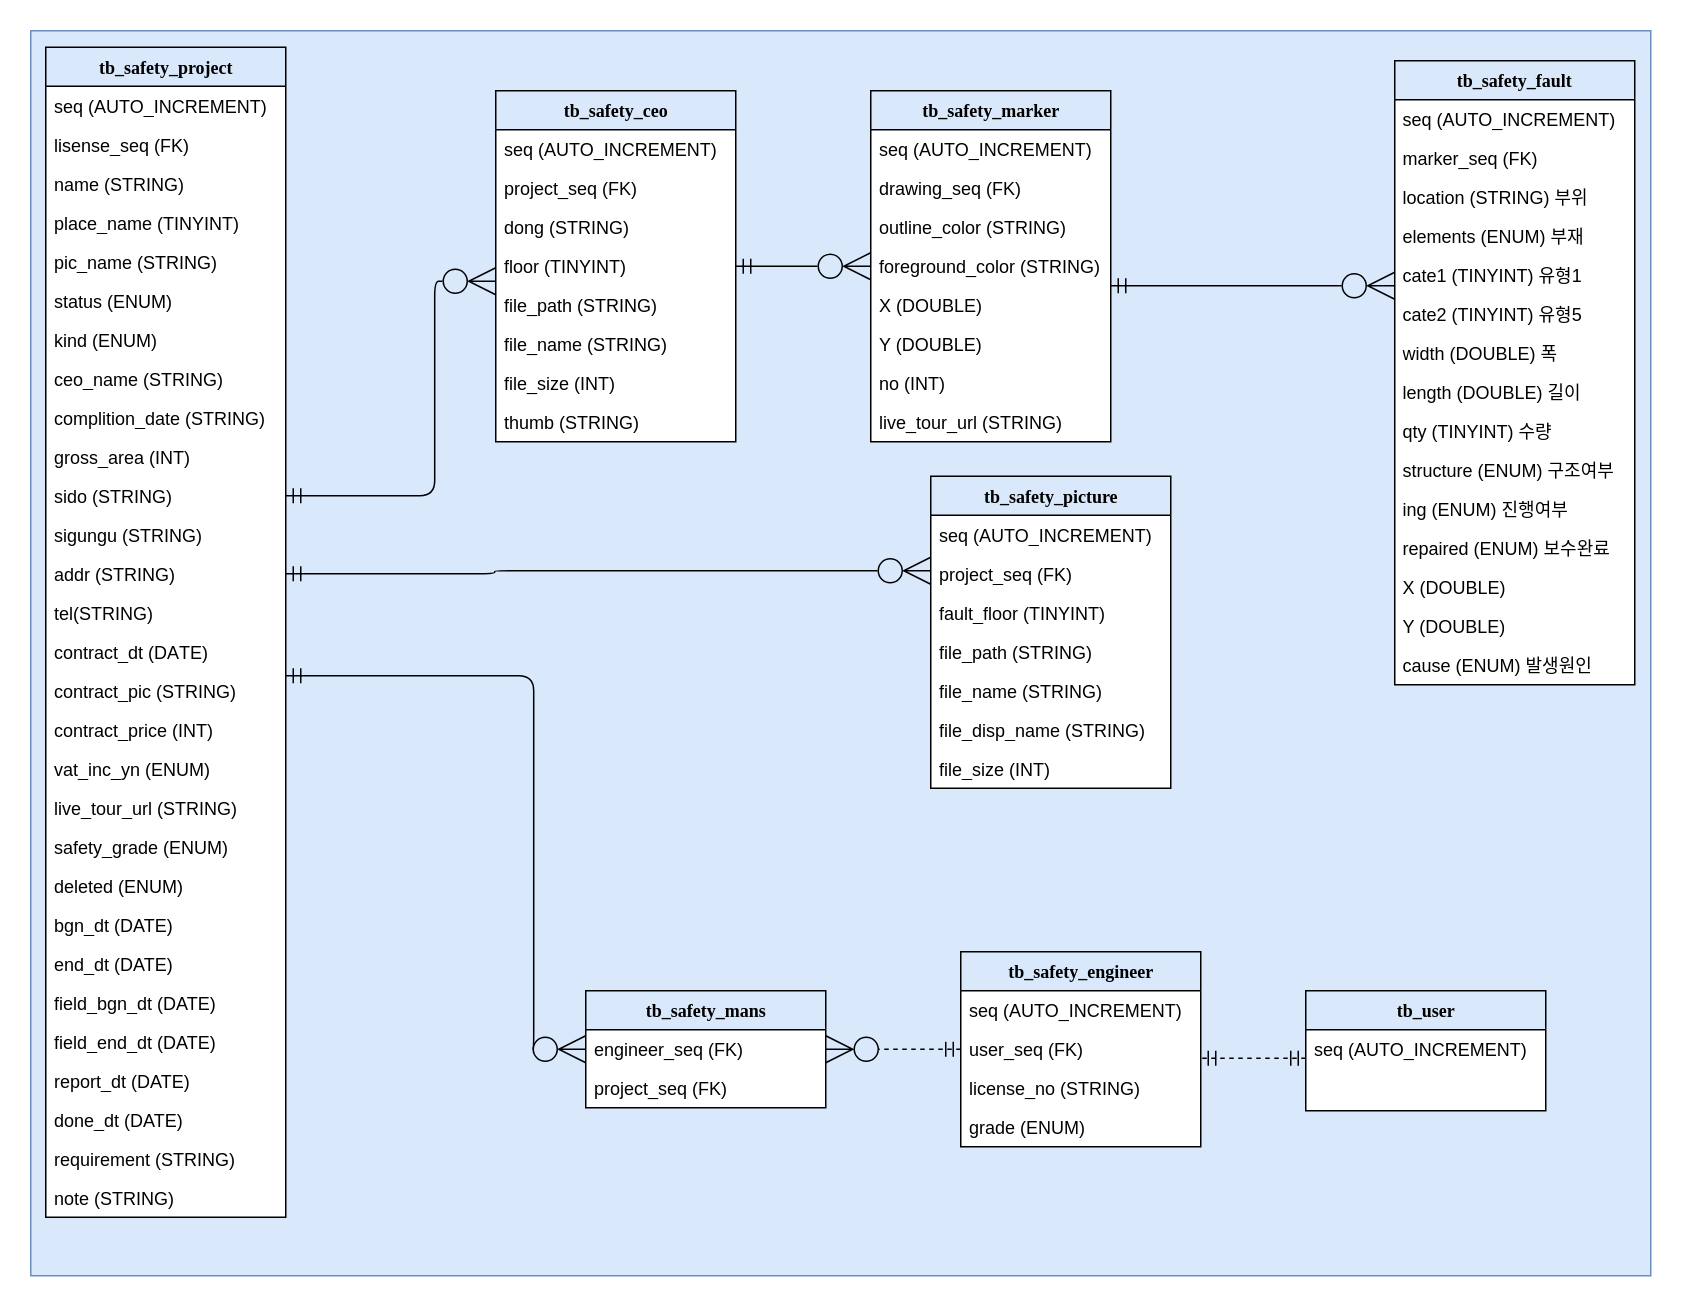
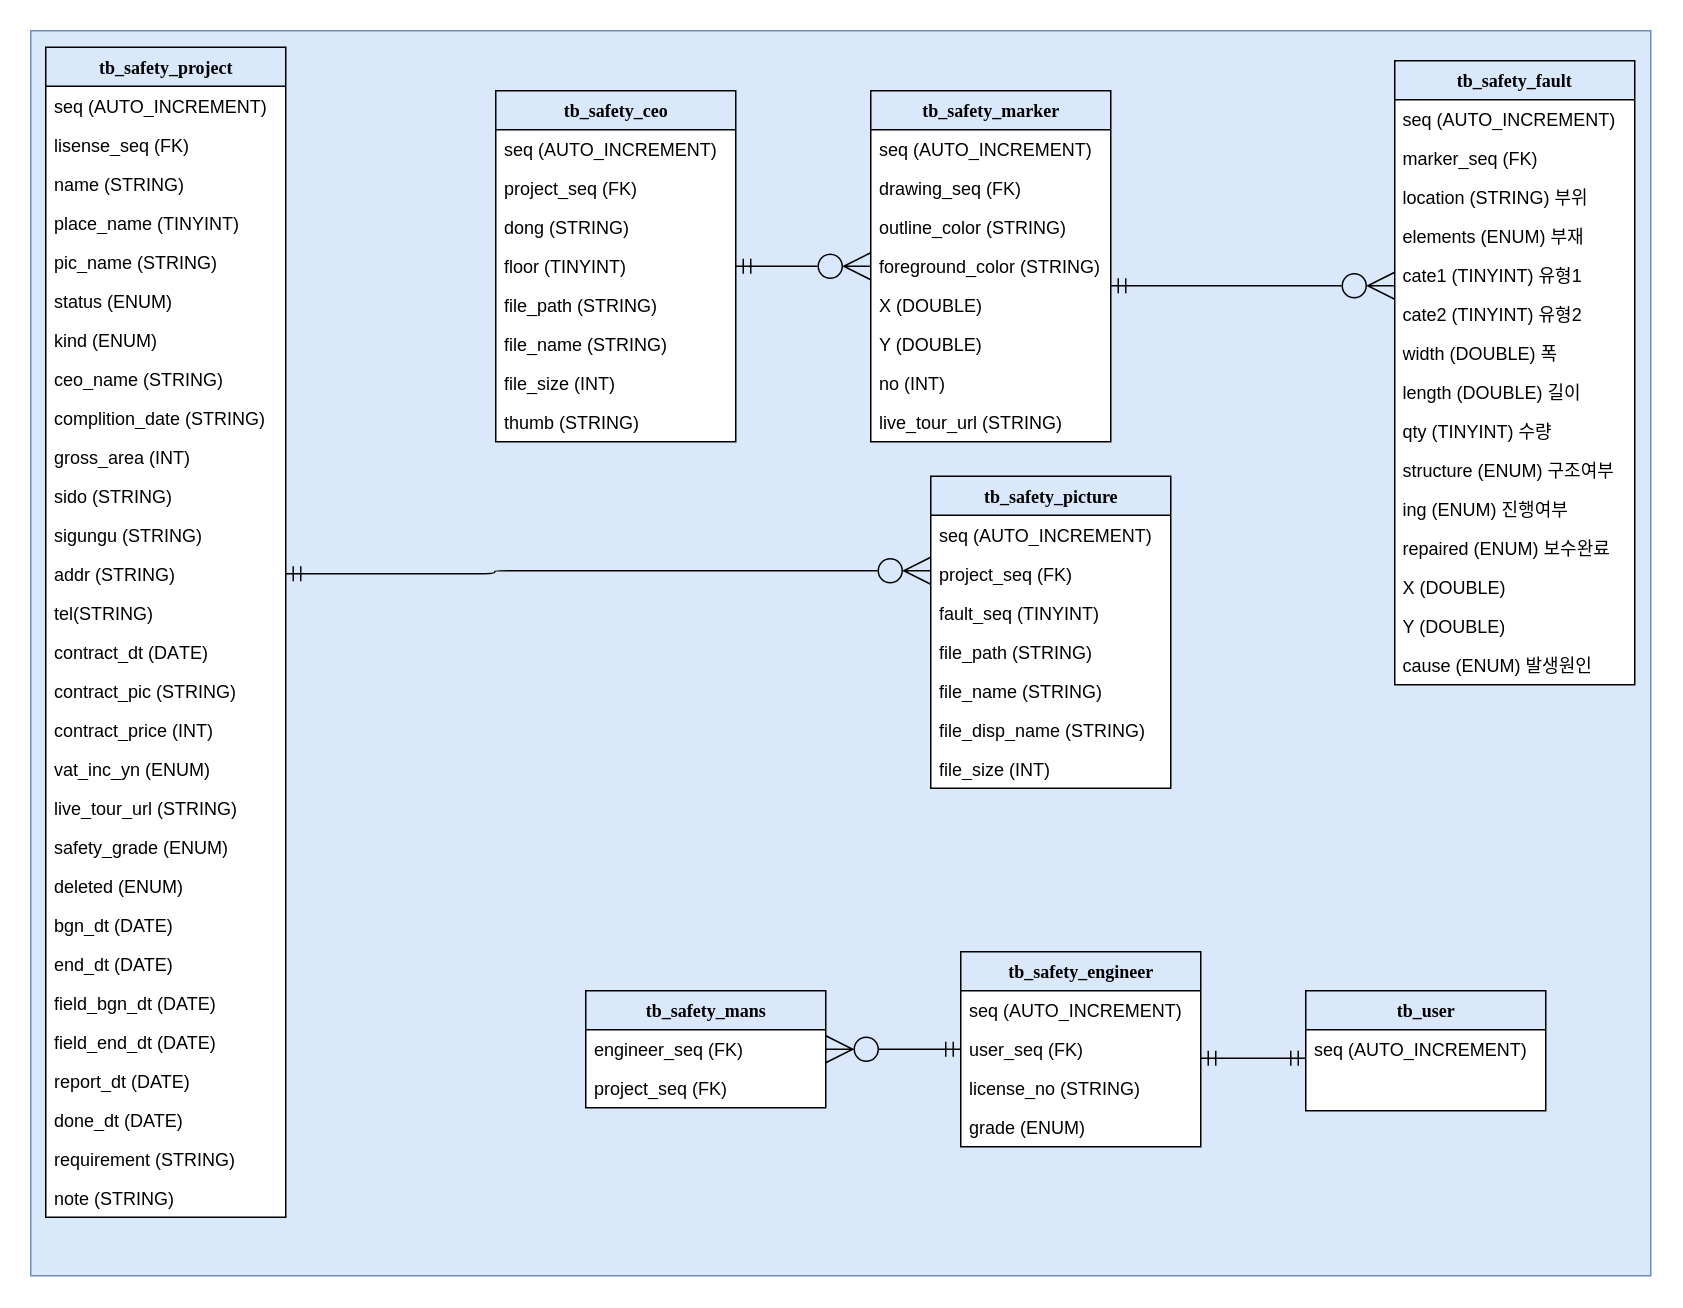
node "cate2 (TINYINT) 유형5": label "cate2 (TINYINT) 유형5" -> "cate2 (TINYINT) 유형2"
edge "tb_safety_ceo" -- "tb_safety_project": removed
node "fault_floor (TINYINT)": label "fault_floor (TINYINT)" -> "fault_seq (TINYINT)"
edge "tb_safety_project" -- "tb_safety_mans": removed
edge "tb_safety_mans" -- "tb_safety_engineer": style dashed -> solid
edge "tb_safety_engineer" -- "tb_user": style dashed -> solid
